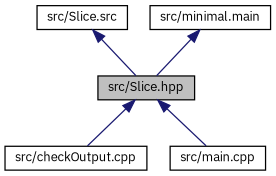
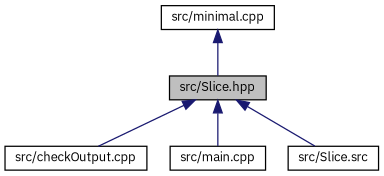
node "src/minimal.main": label "src/minimal.main" -> "src/minimal.cpp"
edge "src/Slice.hpp" -> "src/Slice.src": reversed
